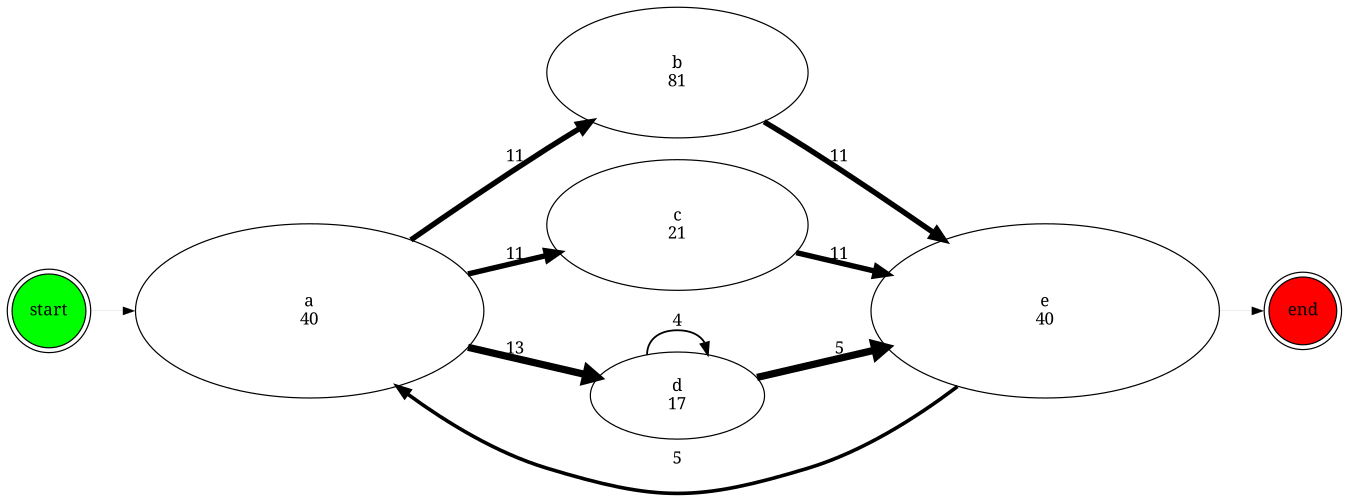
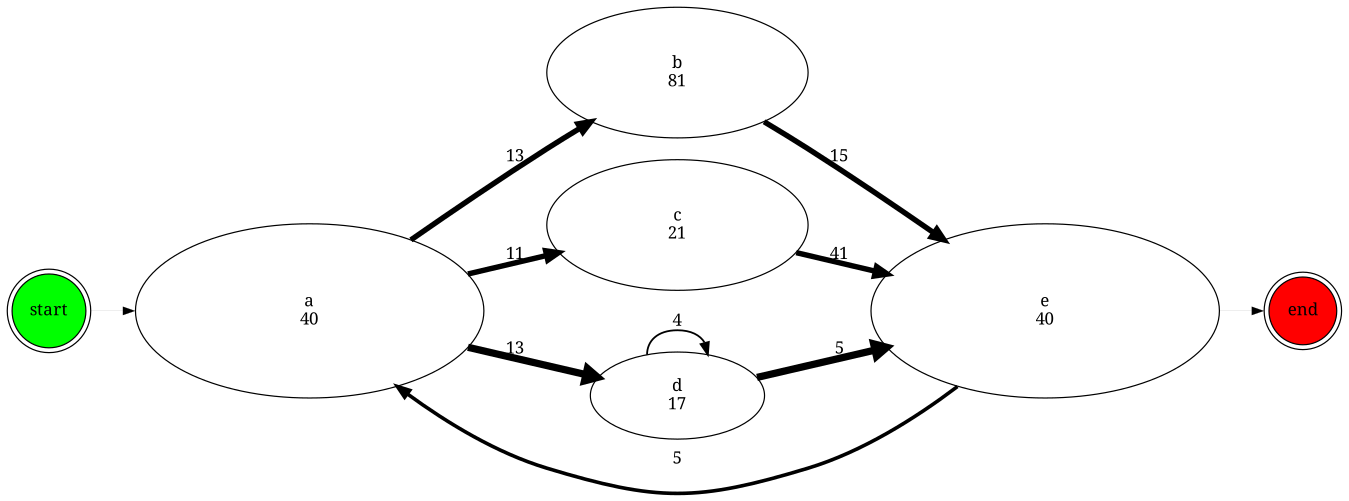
edge "a 40" -> "b 81": label "11" -> "13"
edge "b 81" -> "e 40": label "11" -> "15"
edge "c 21" -> "e 40": label "11" -> "41"
